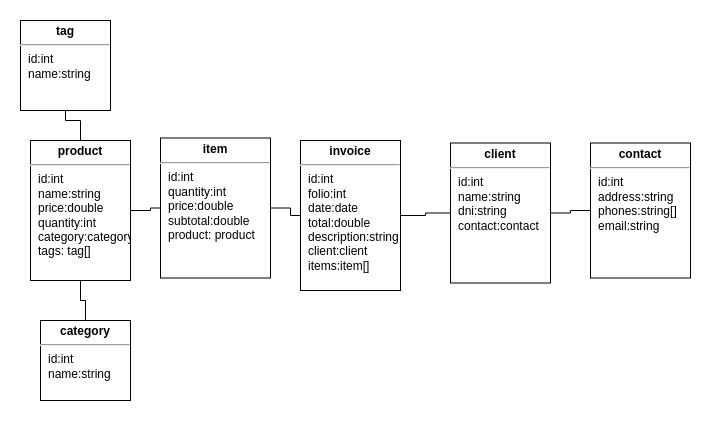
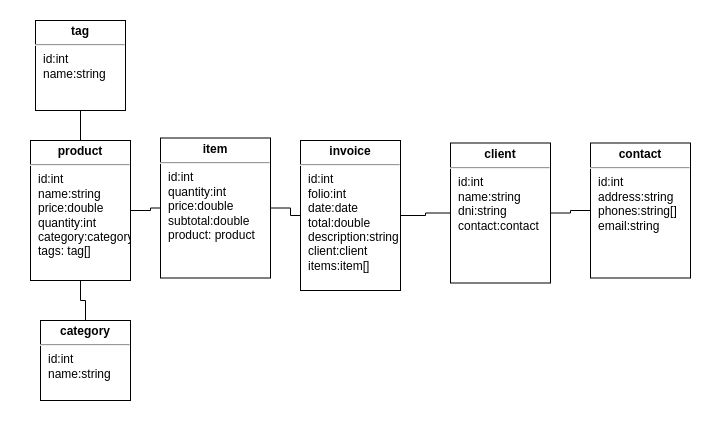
node "tag id:int name:string": moved (66, 66) -> (81, 66)
